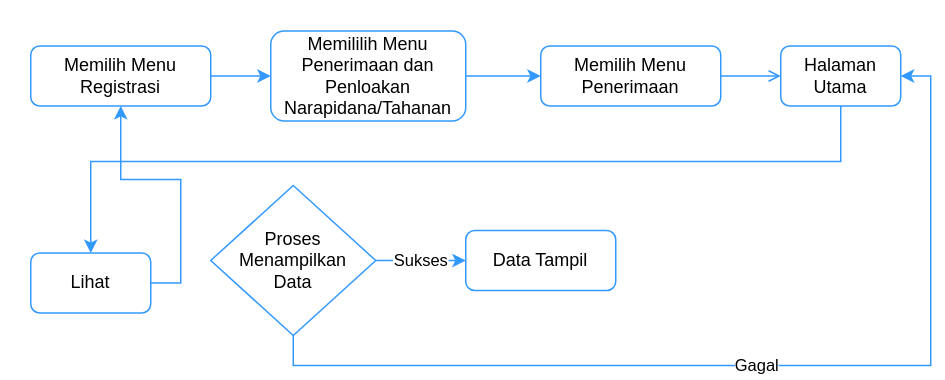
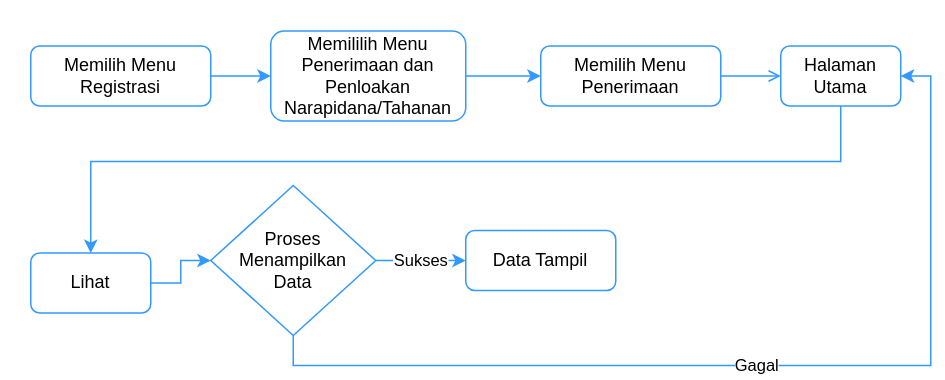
edge "Lihat" -> "Memilih Menu Registrasi": now "Lihat" -> "Proses Menampilkan Data"
